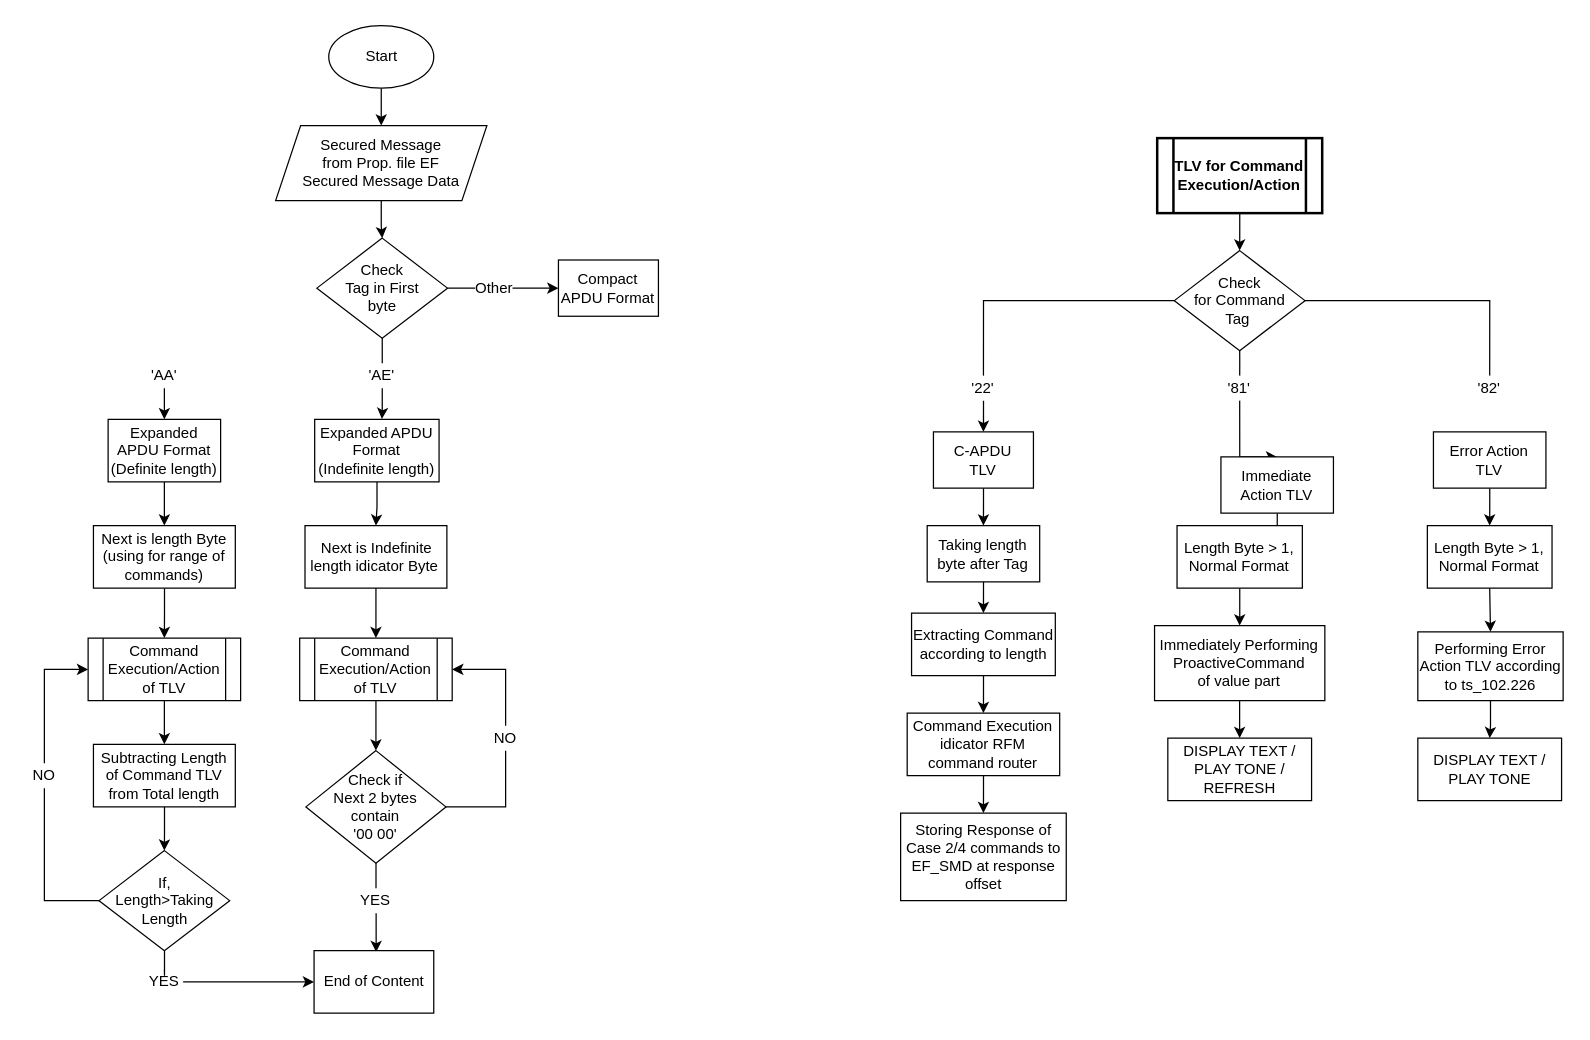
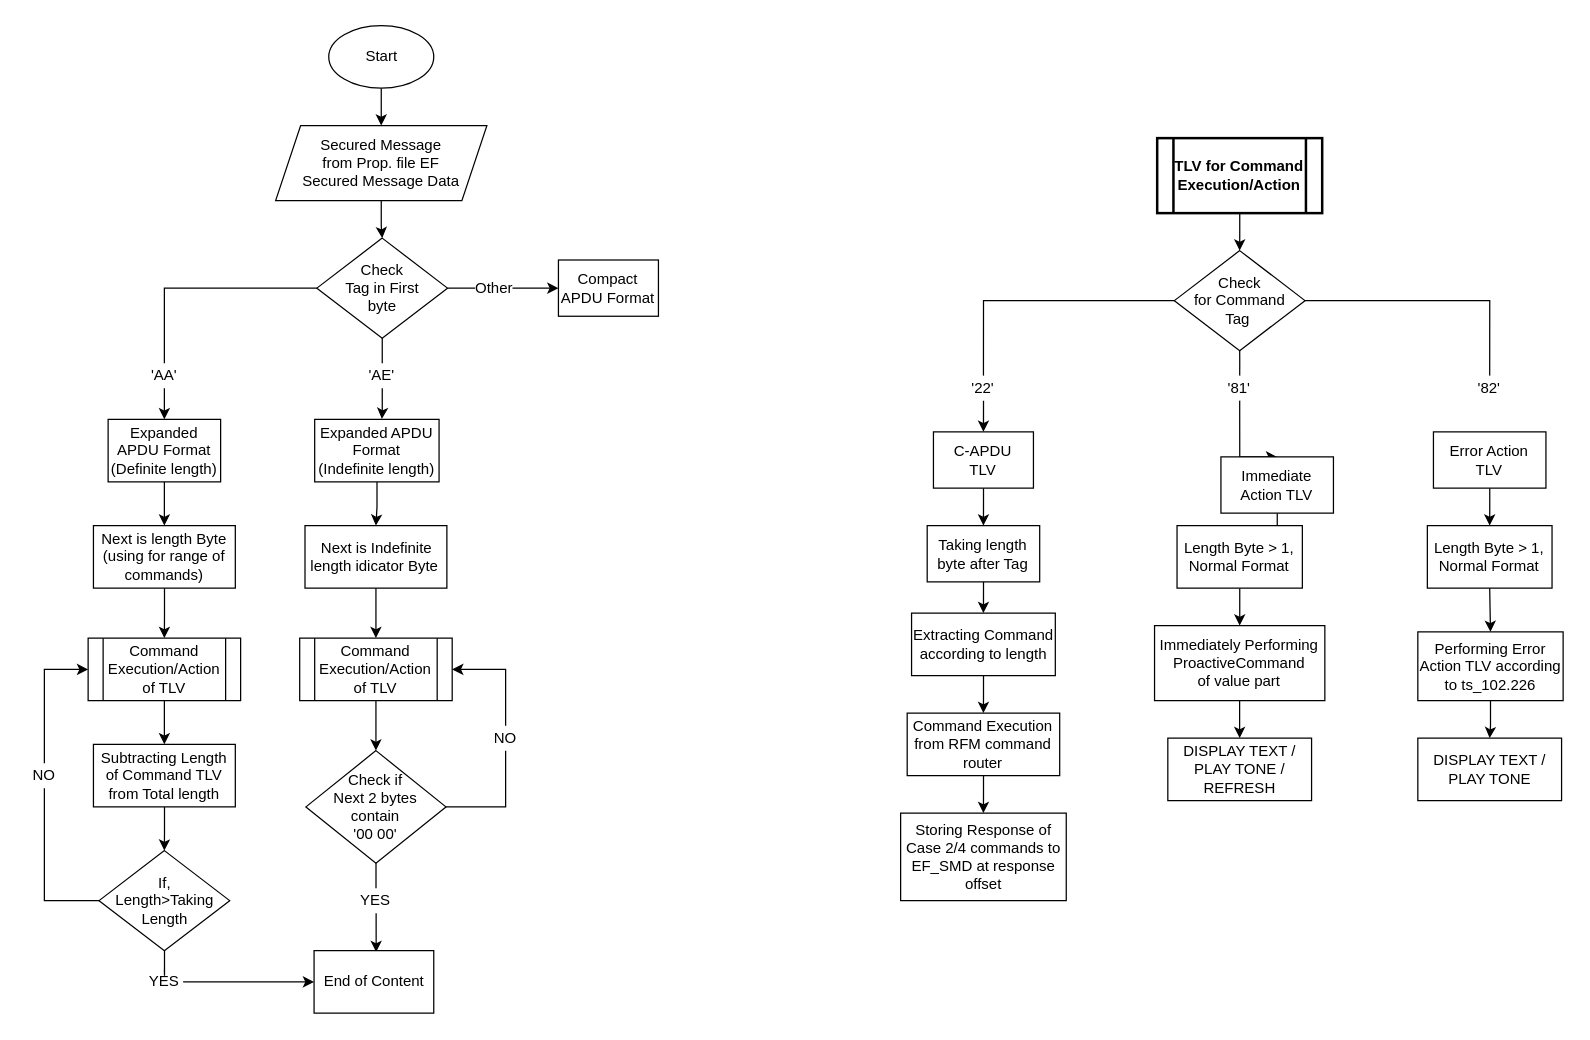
edge "Check Tag in First byte" -- "'AA'": added
node "Command Execution idicator RFM command router": label "Command Execution idicator RFM command router" -> "Command Execution from RFM command router"
